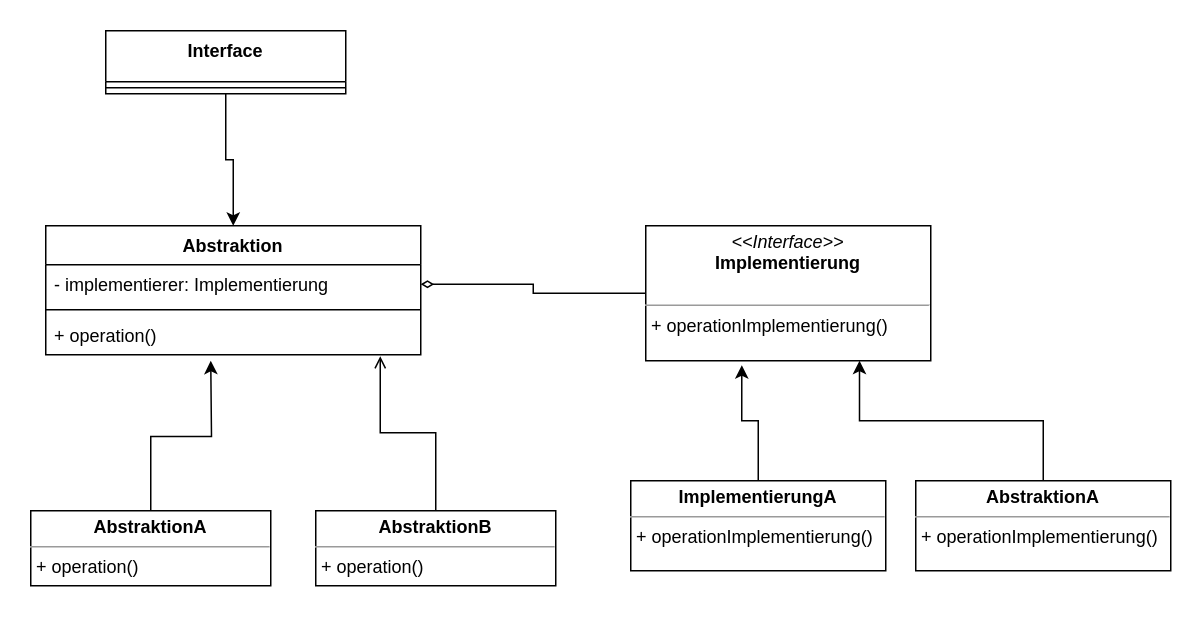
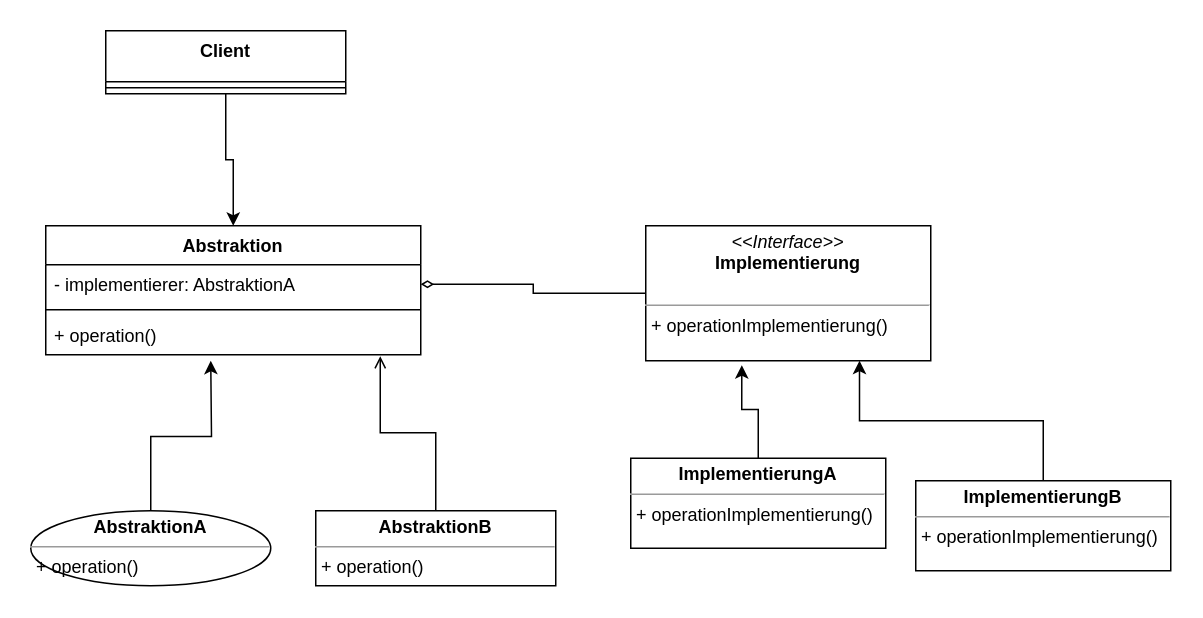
node "Interface": label "Interface" -> "Client"
node "- implementierer: Implementierung": label "- implementierer: Implementierung" -> "- implementierer: AbstraktionA"
node "AbstraktionA + operationImplementierung()": label "AbstraktionA + operationImplementierung()" -> "ImplementierungB + operationImplementierung()"
node "ImplementierungA + operationImplementierung()": moved (758, 526) -> (758, 503)
node "AbstraktionA + operation()": shape rectangle -> ellipse
